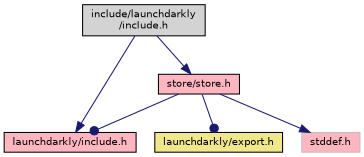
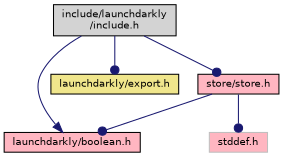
edge "include/launchdarkly /include.h" -> "store/store.h": arrowhead normal -> dot
edge "store/store.h" -> "launchdarkly/export.h": now "include/launchdarkly /include.h" -> "launchdarkly/export.h"
edge "store/store.h" -> "stddef.h": arrowhead normal -> dot
node "launchdarkly/include.h": label "launchdarkly/include.h" -> "launchdarkly/boolean.h"
